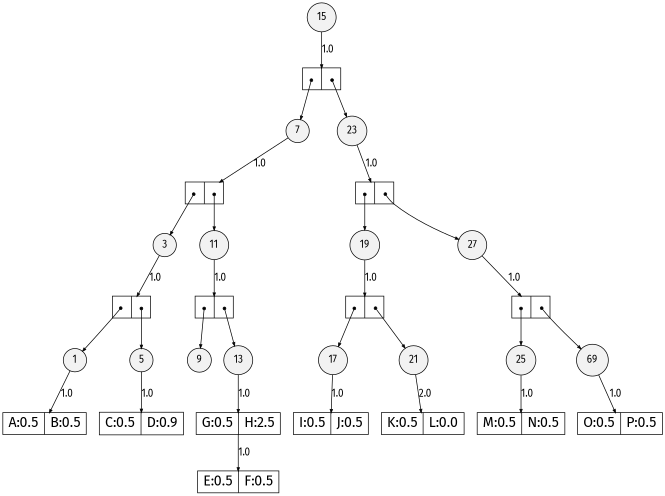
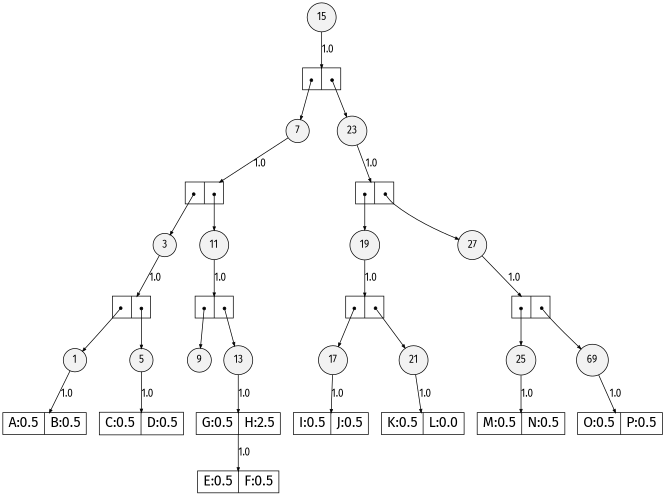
edge "21" -> "K:0.5": label "2.0" -> "1.0"
node "C:0.5": text "D:0.9" -> "D:0.5"
